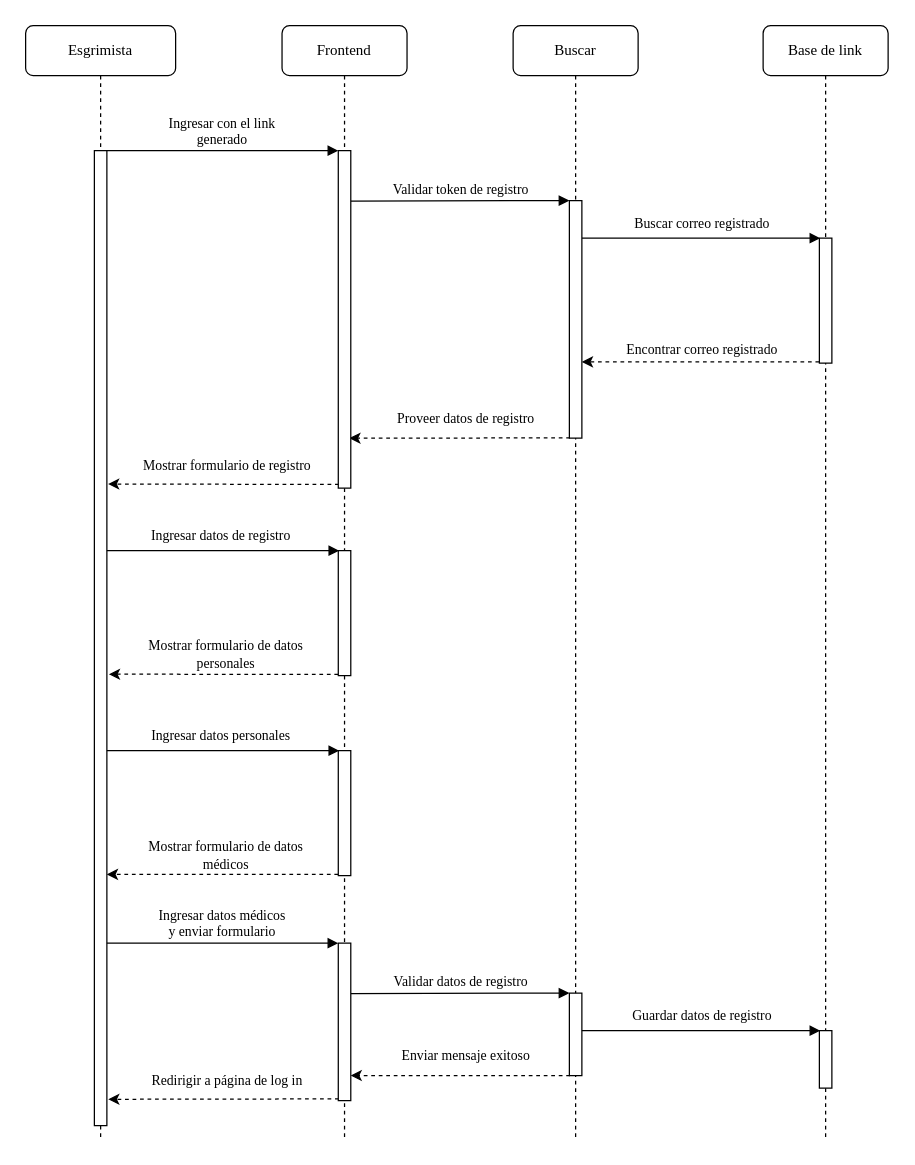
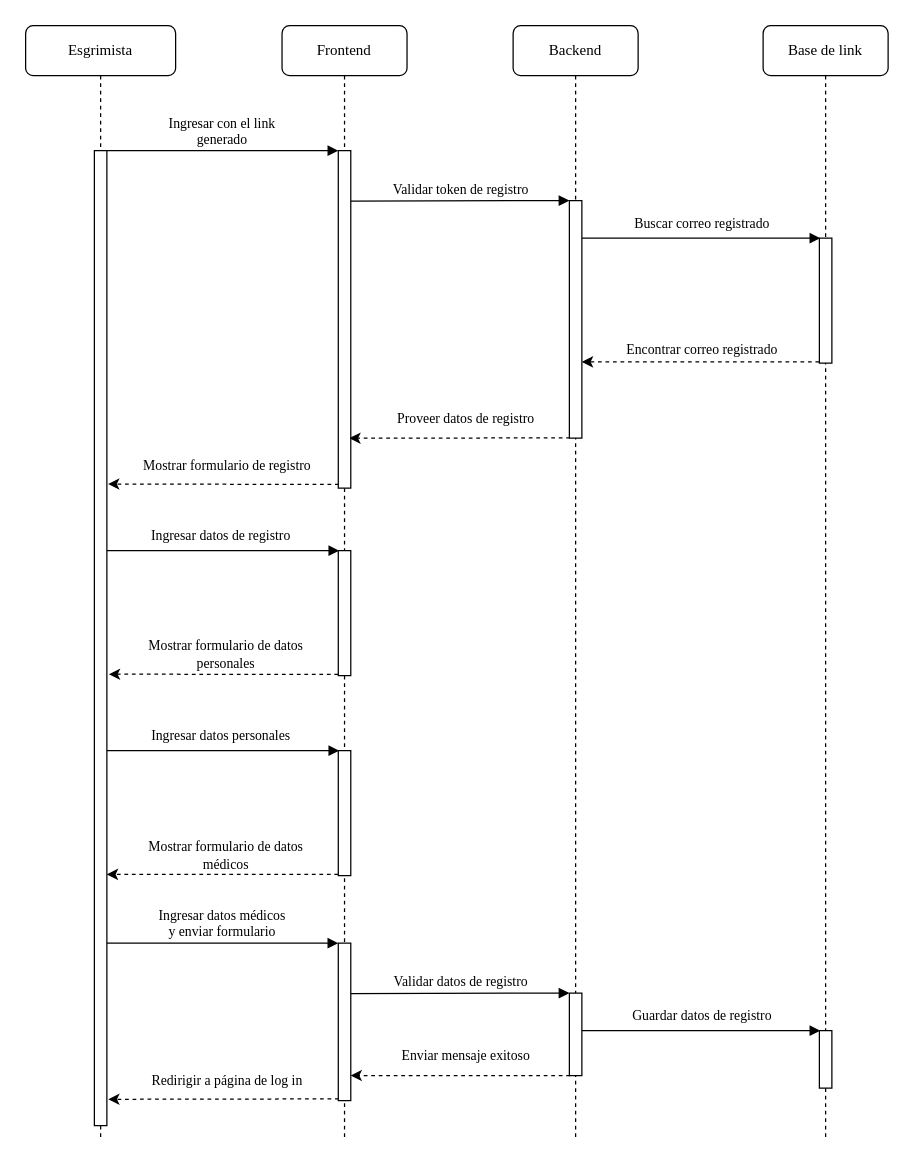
node "Buscar": label "Buscar" -> "Backend"
